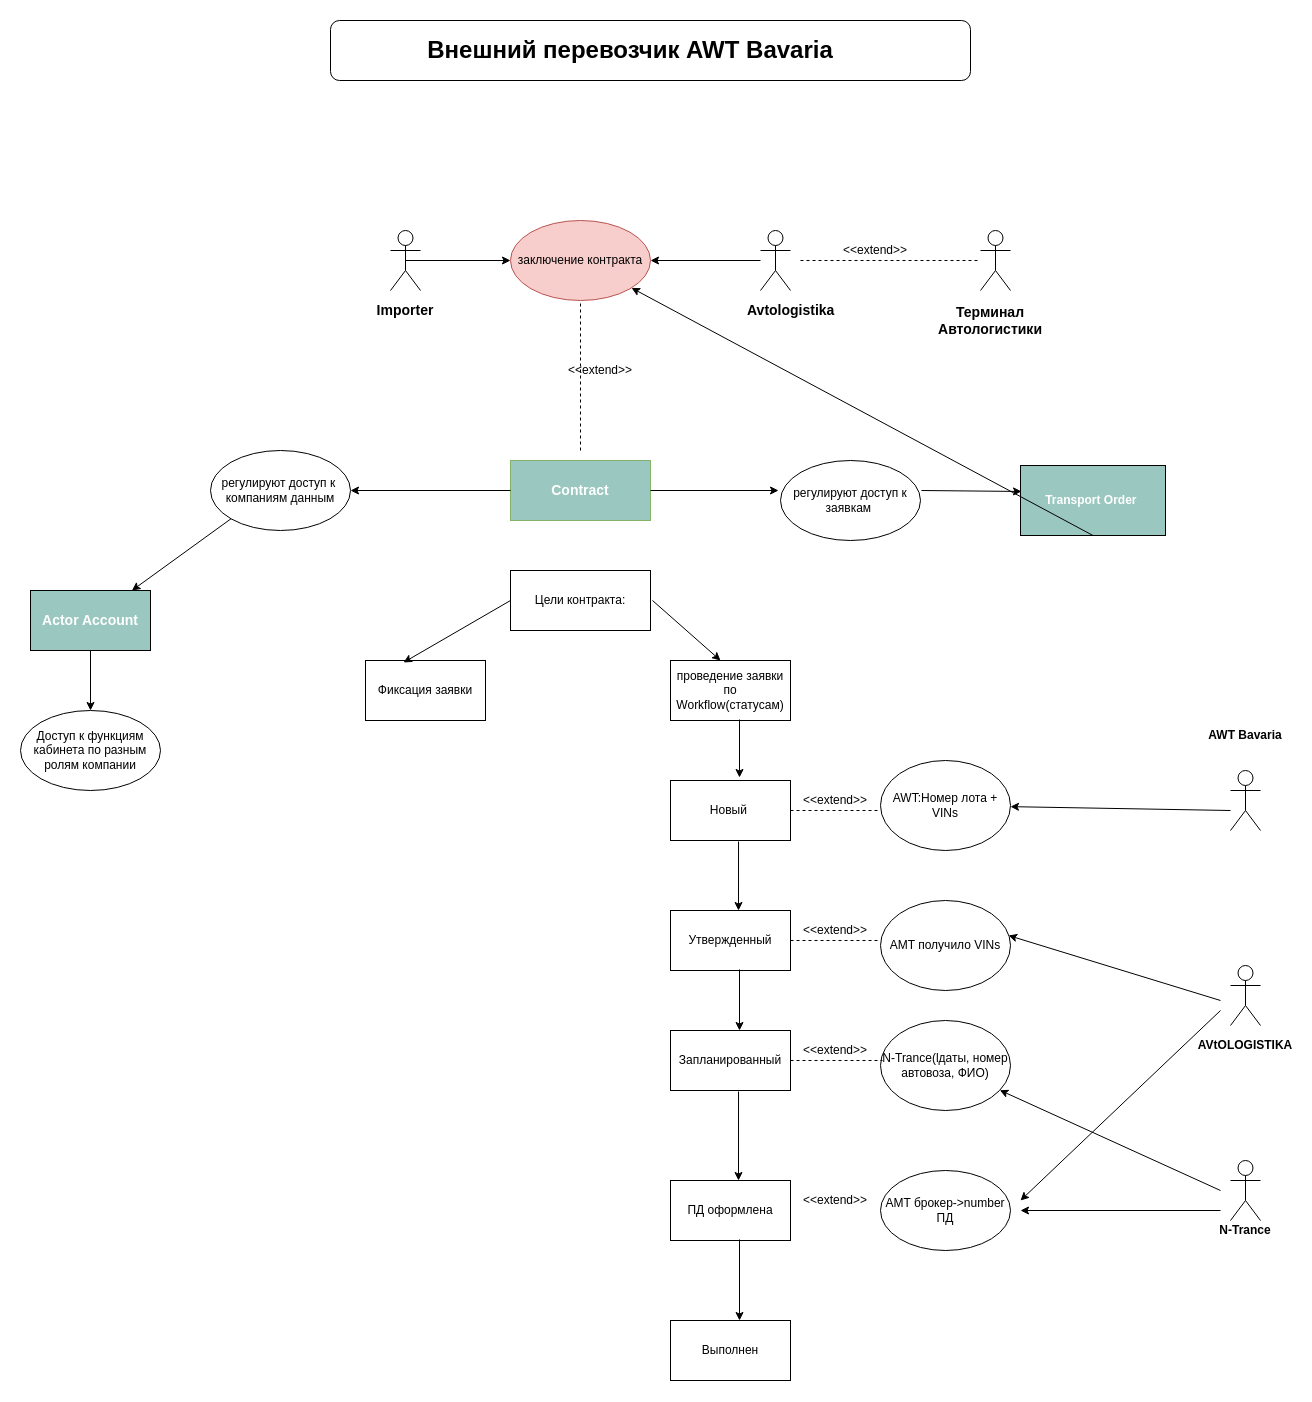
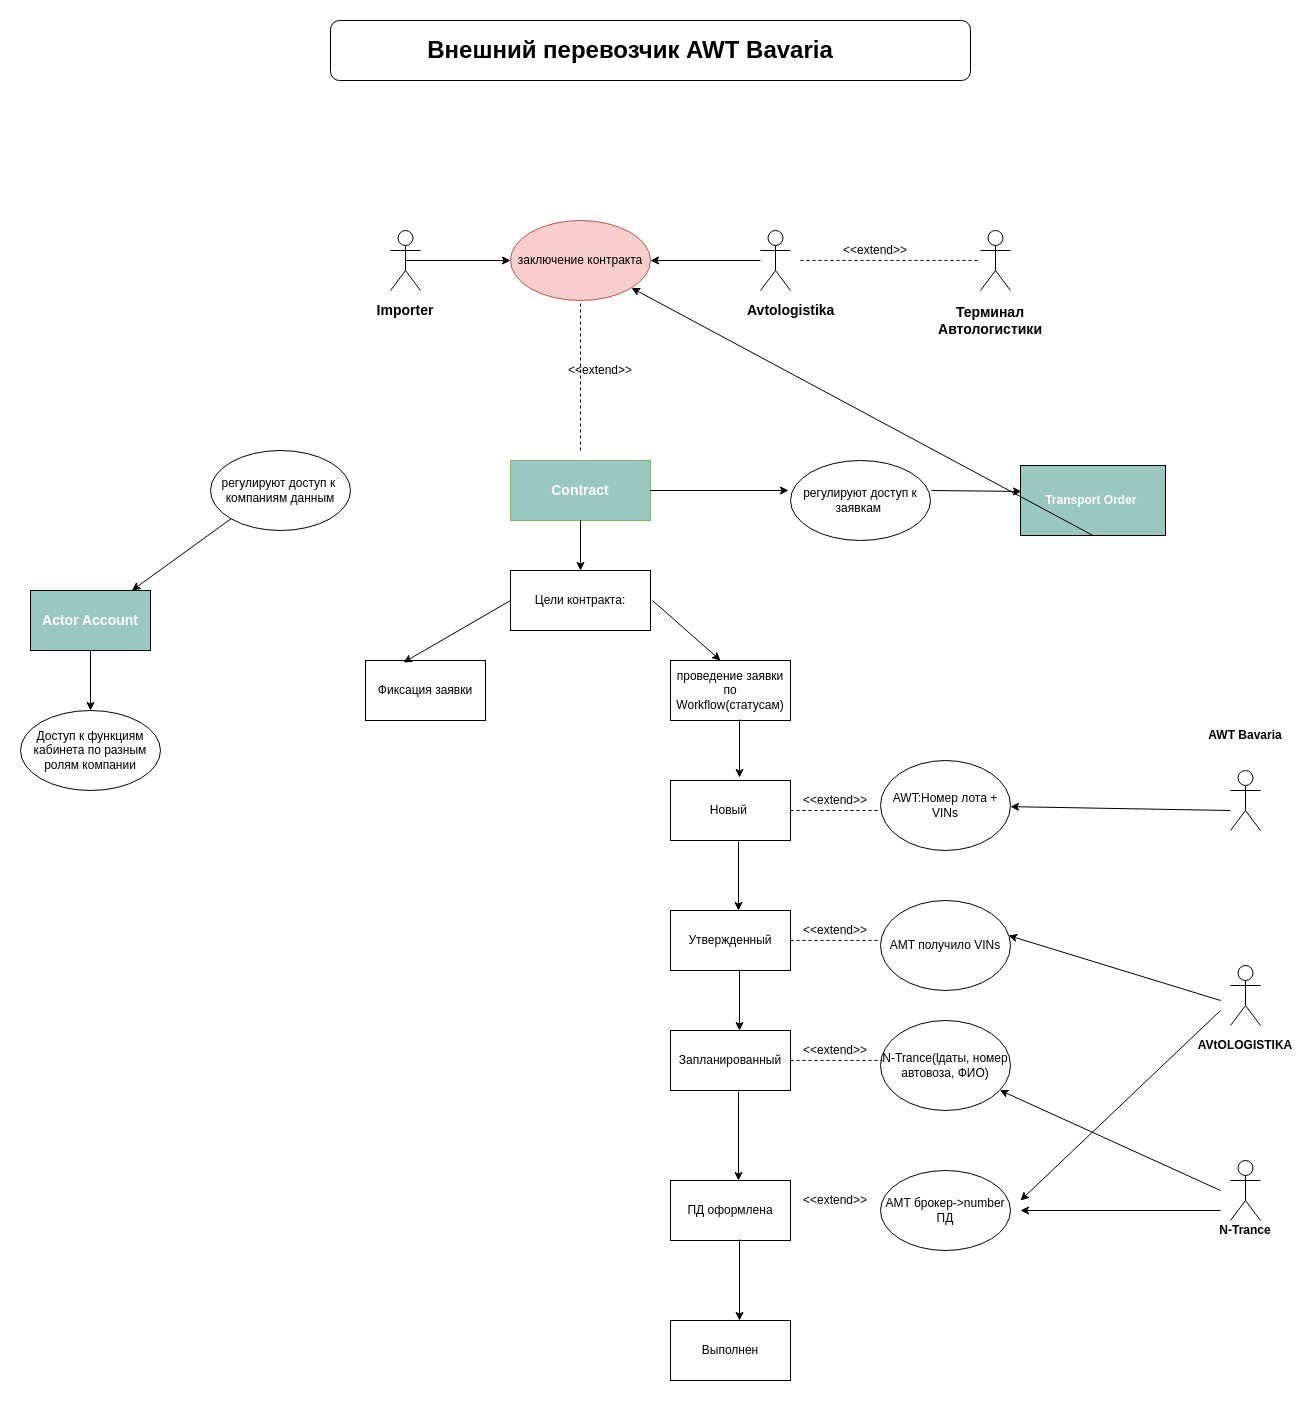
edge "Contract" -> "регулируют доступ к компаниям данным": removed
node "регулируют доступ к заявкам": moved (851, 501) -> (861, 501)
edge "Contract" -> "Цели контракта:": added
